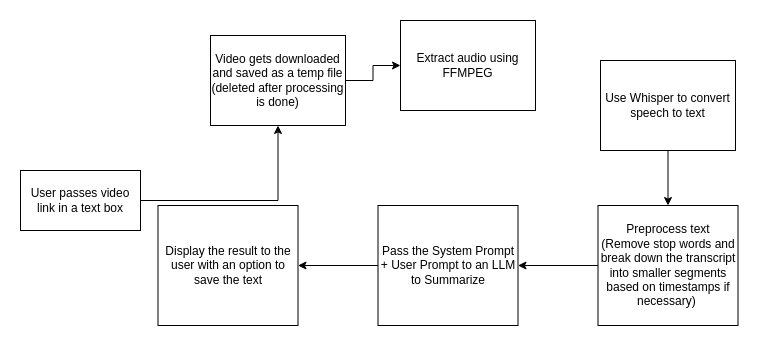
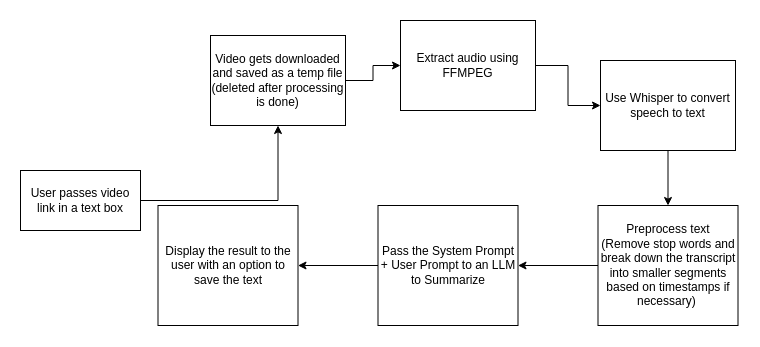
edge "Extract audio using FFMPEG" -> "Use Whisper to convert speech to text": added
